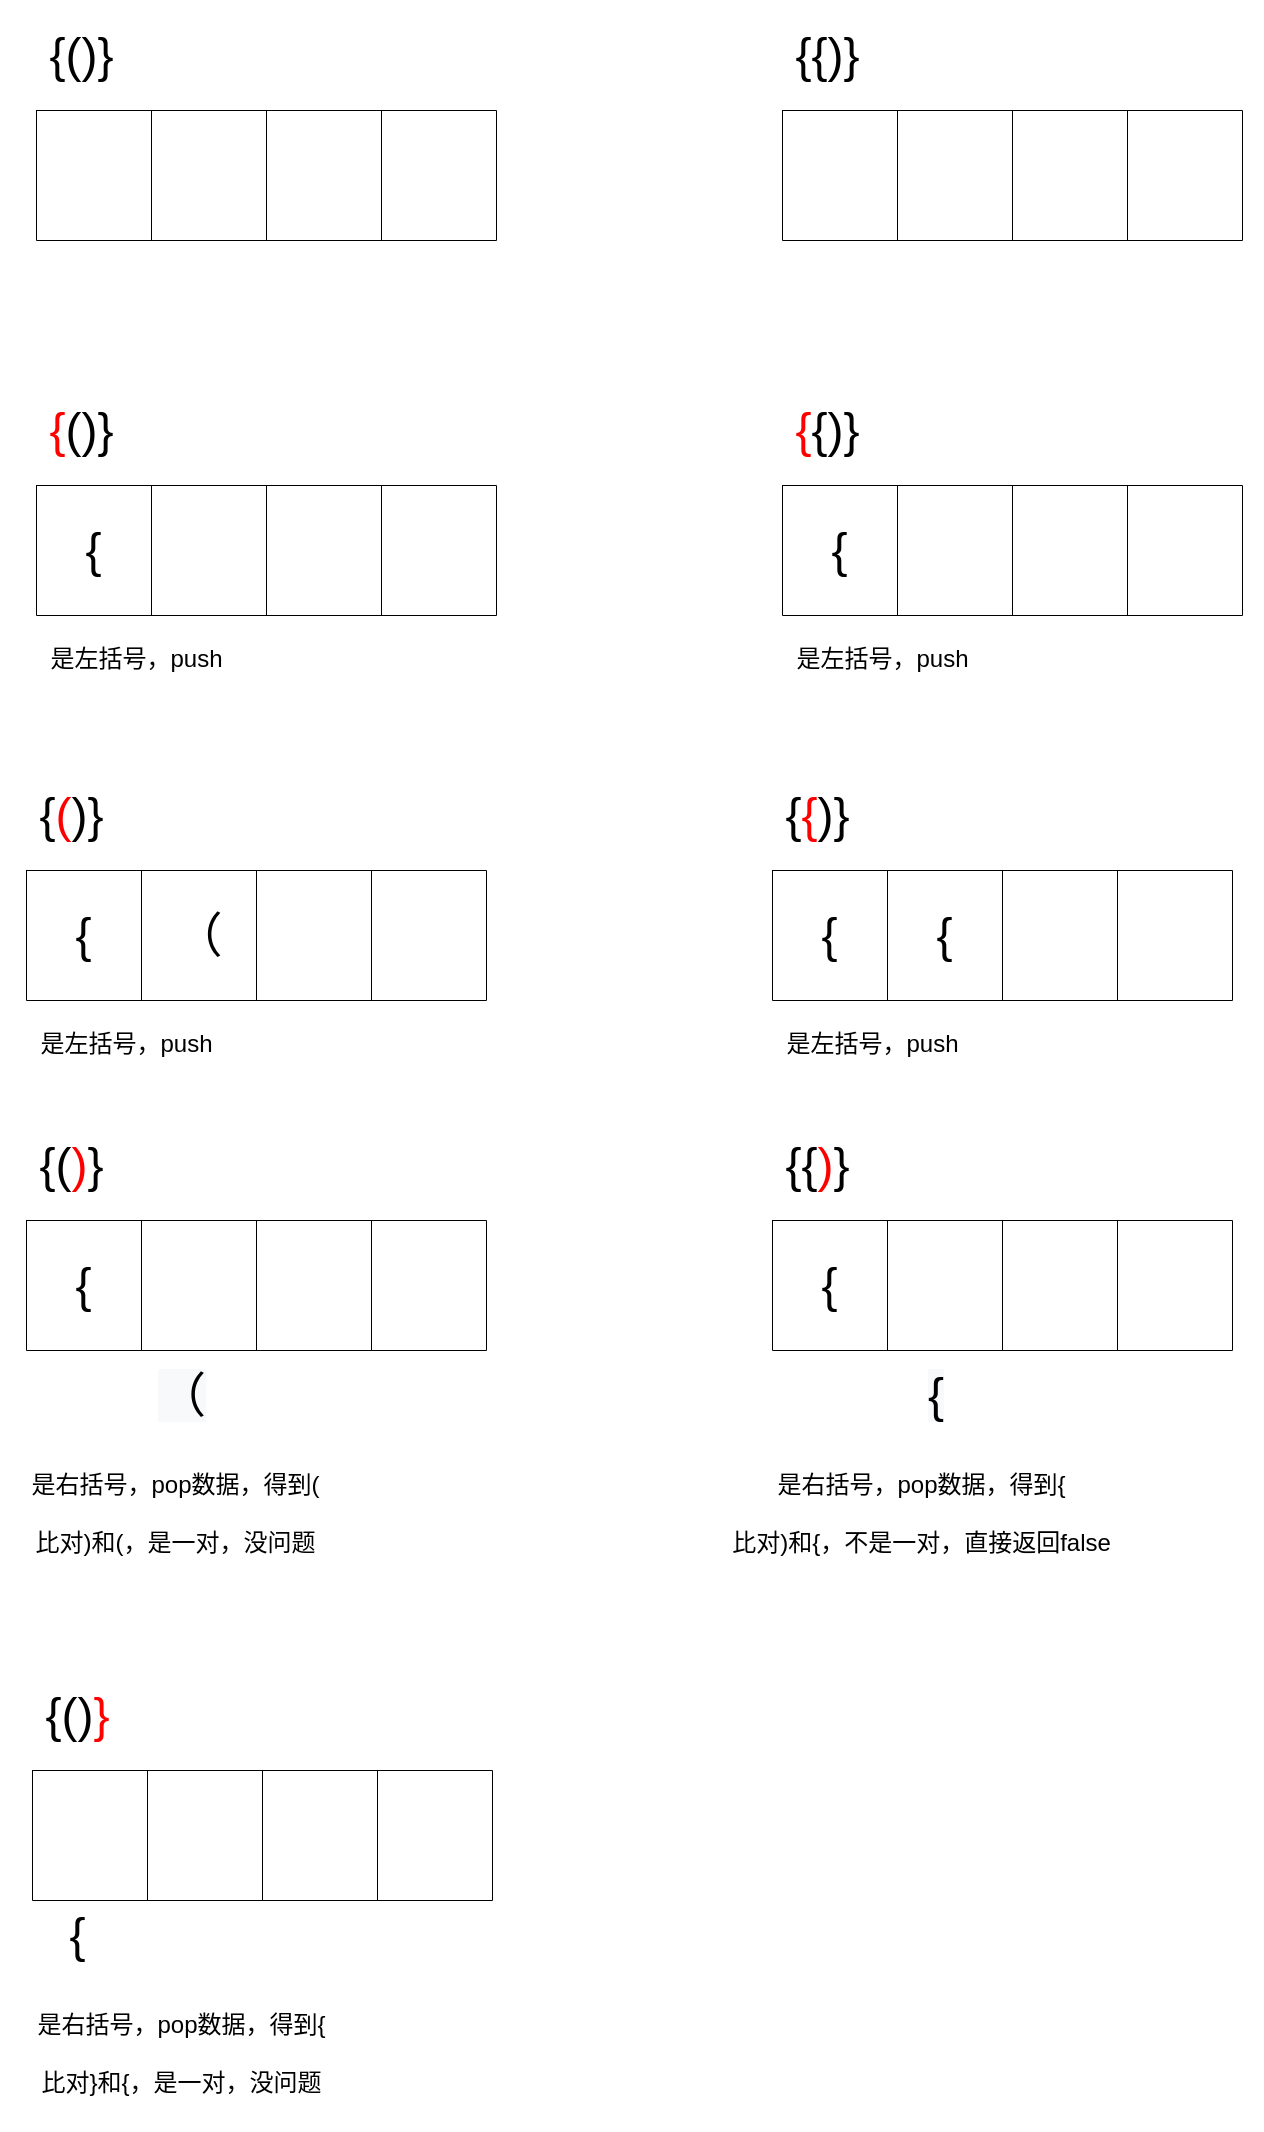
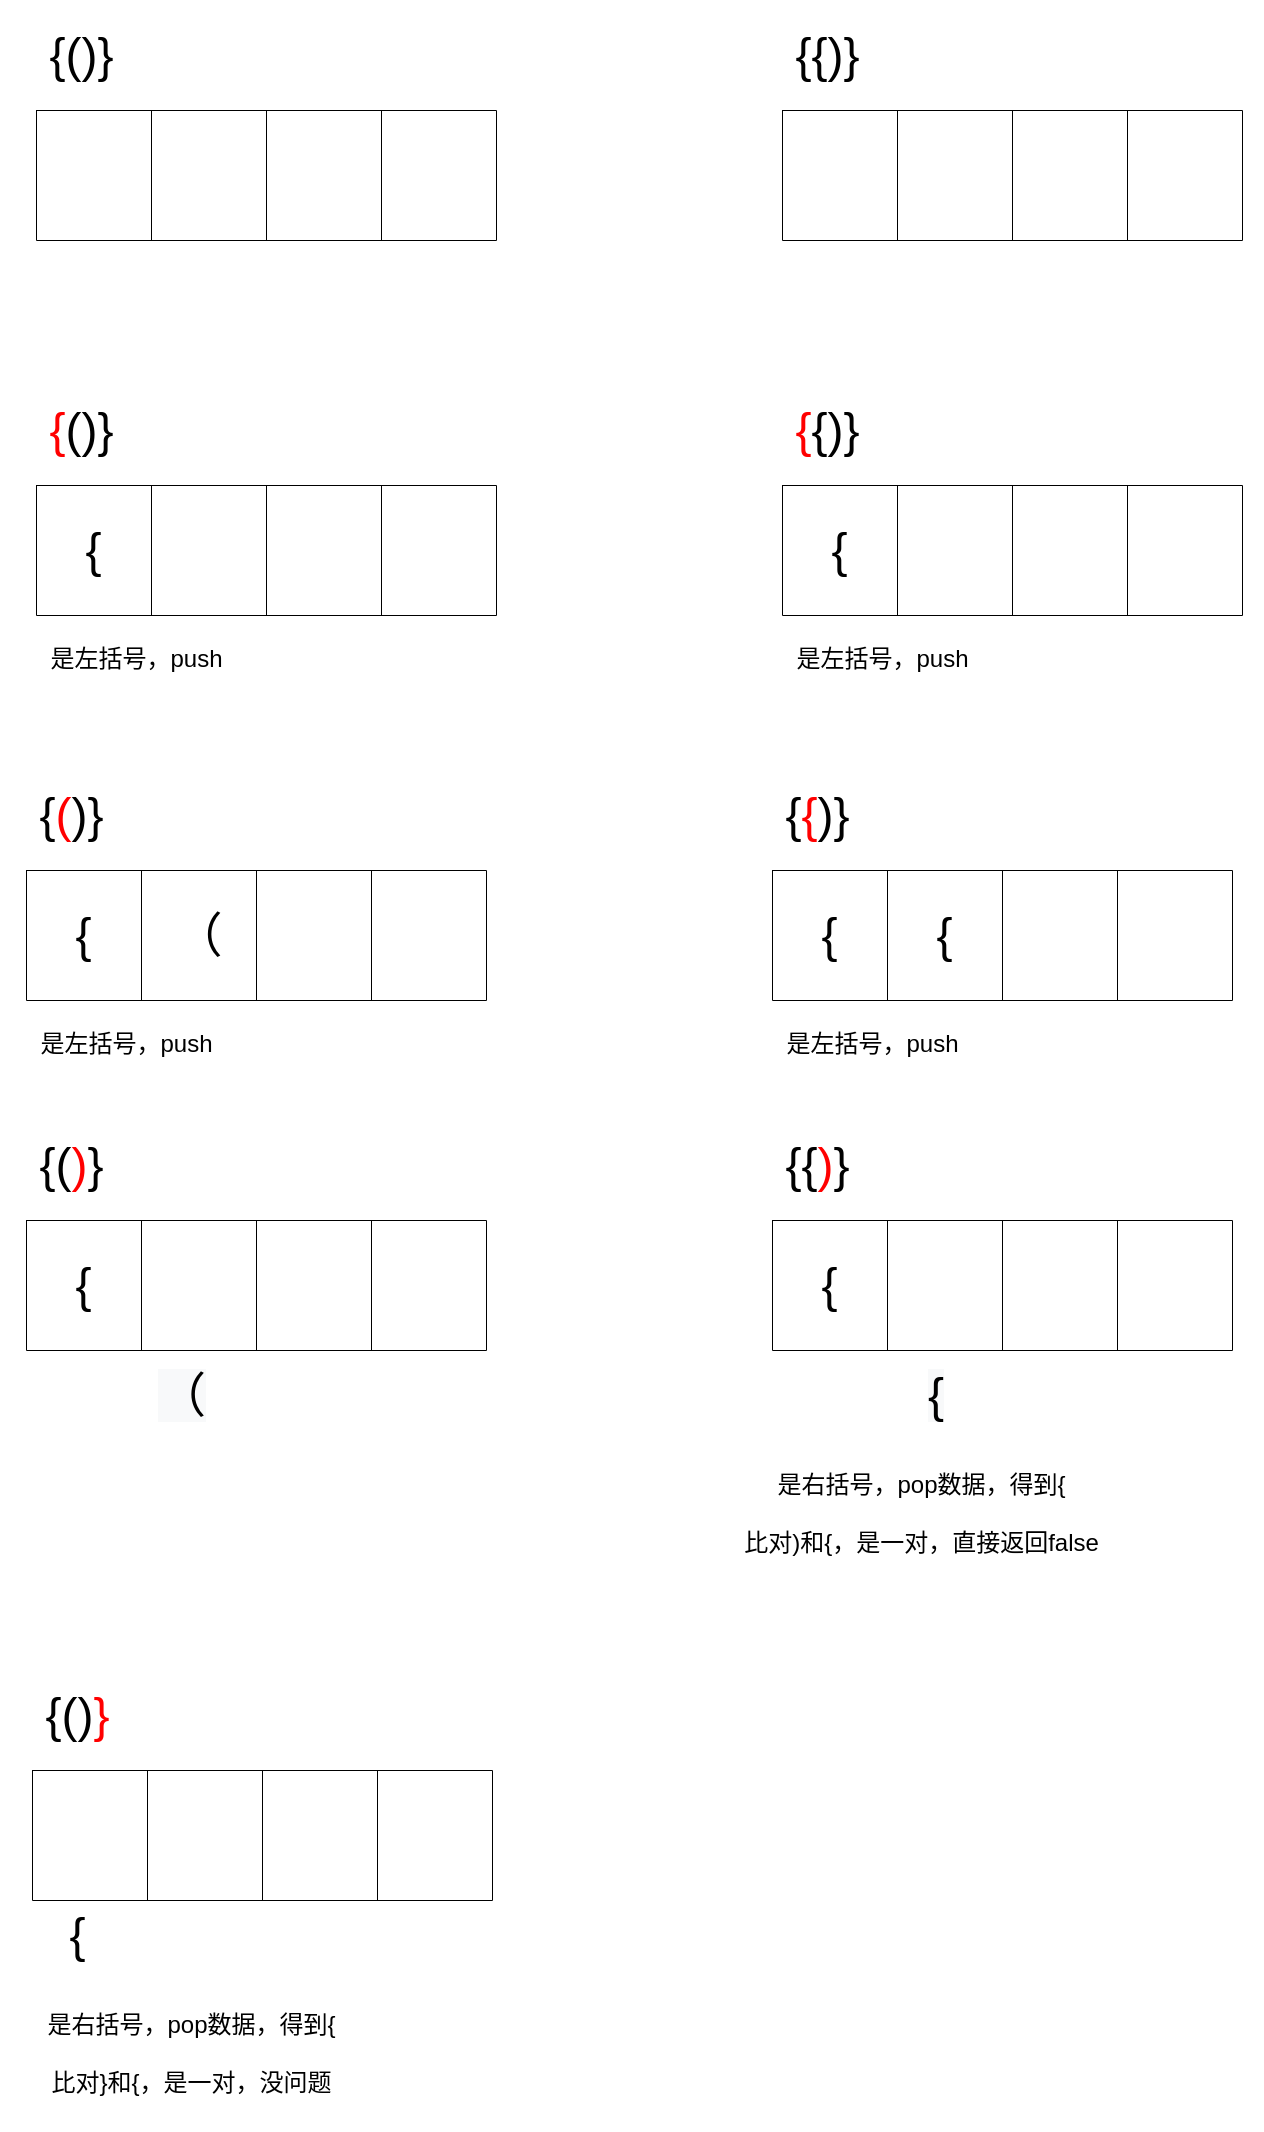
node "是右括号，pop数据，得到( 比对)和(，是一对，没问题": removed
node "是右括号，pop数据，得到{ 比对)和{，不是一对，直接返回false": label "是右括号，pop数据，得到{ 比对)和{，不是一对，直接返回false" -> "是右括号，pop数据，得到{ 比对)和{，是一对，直接返回false"
node "是右括号，pop数据，得到{ 比对}和{，是一对，没问题": moved (182, 2046) -> (192, 2046)
